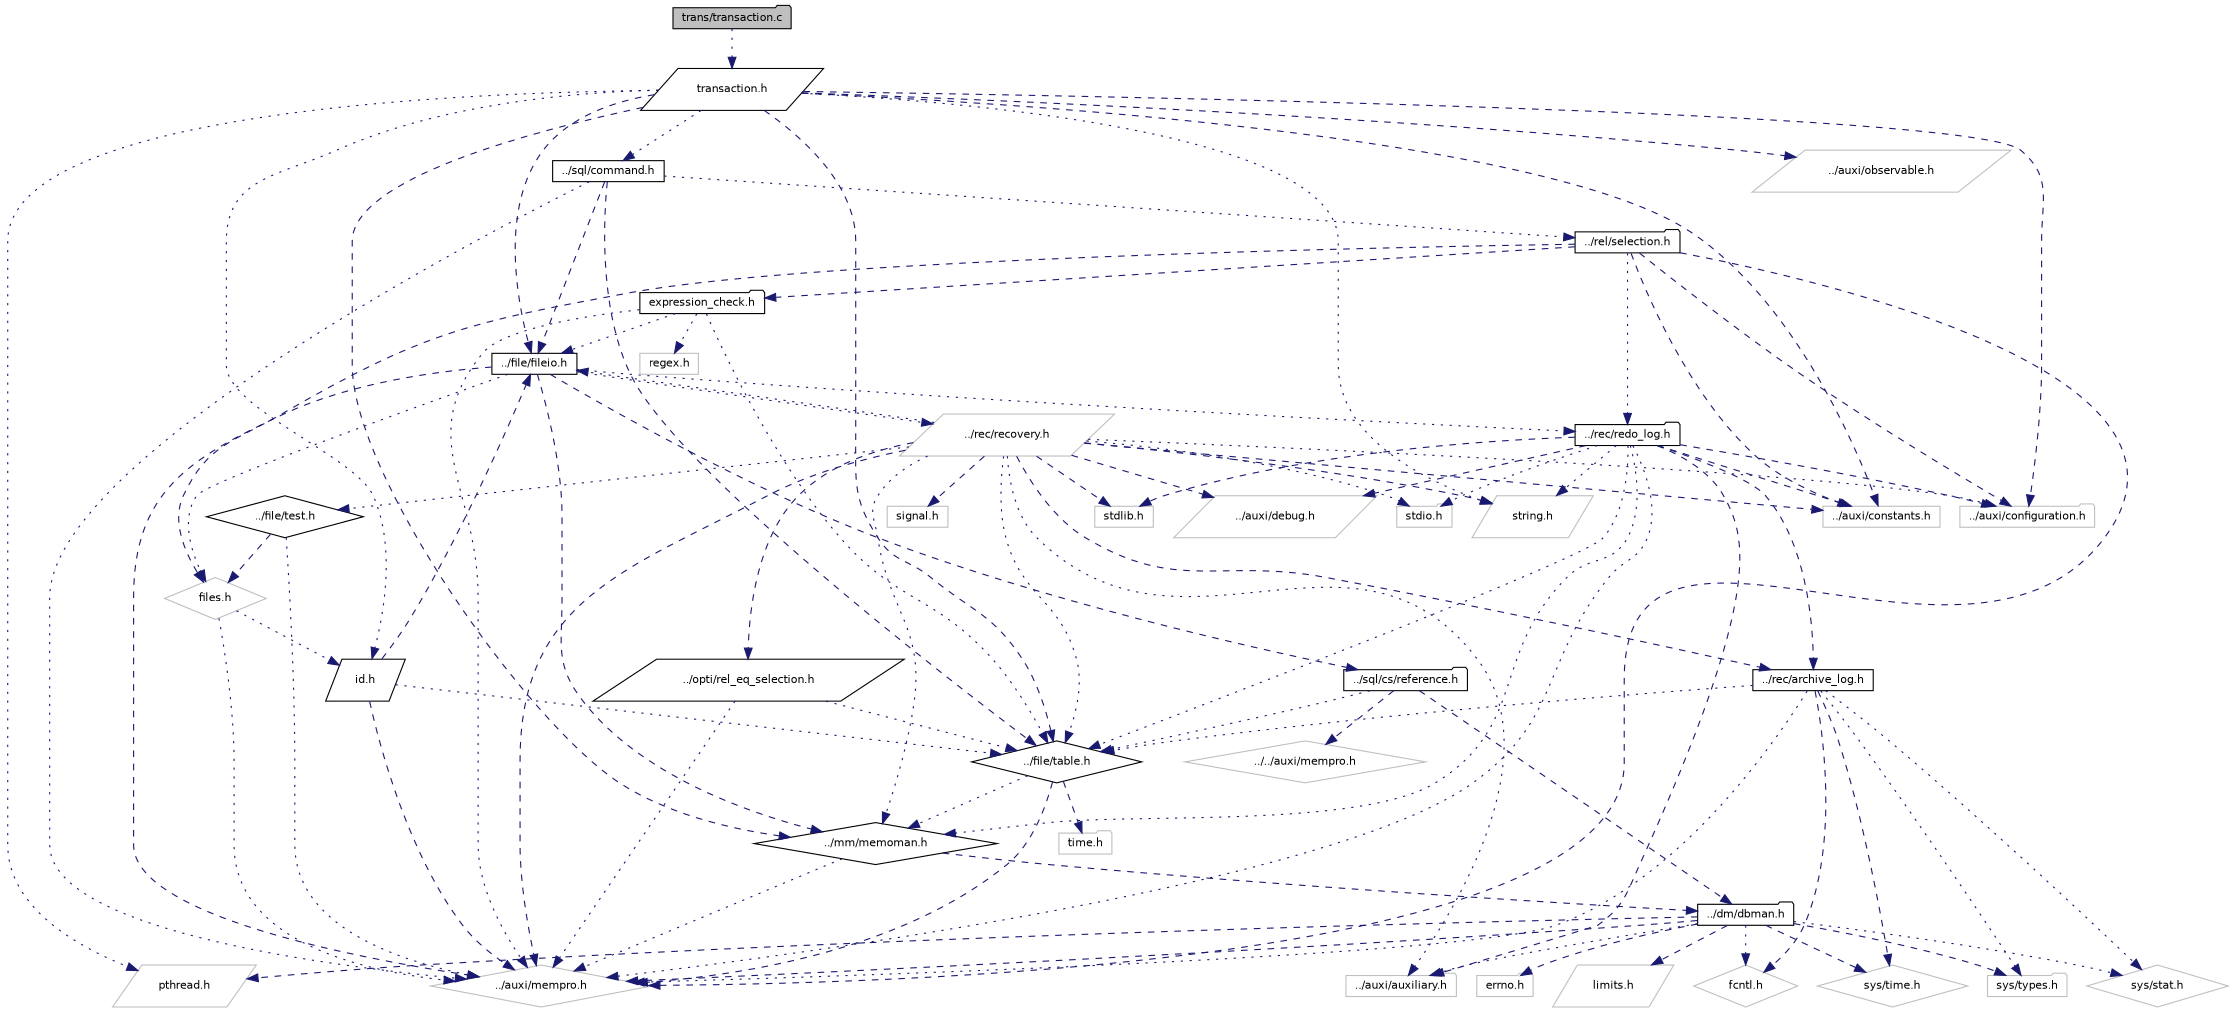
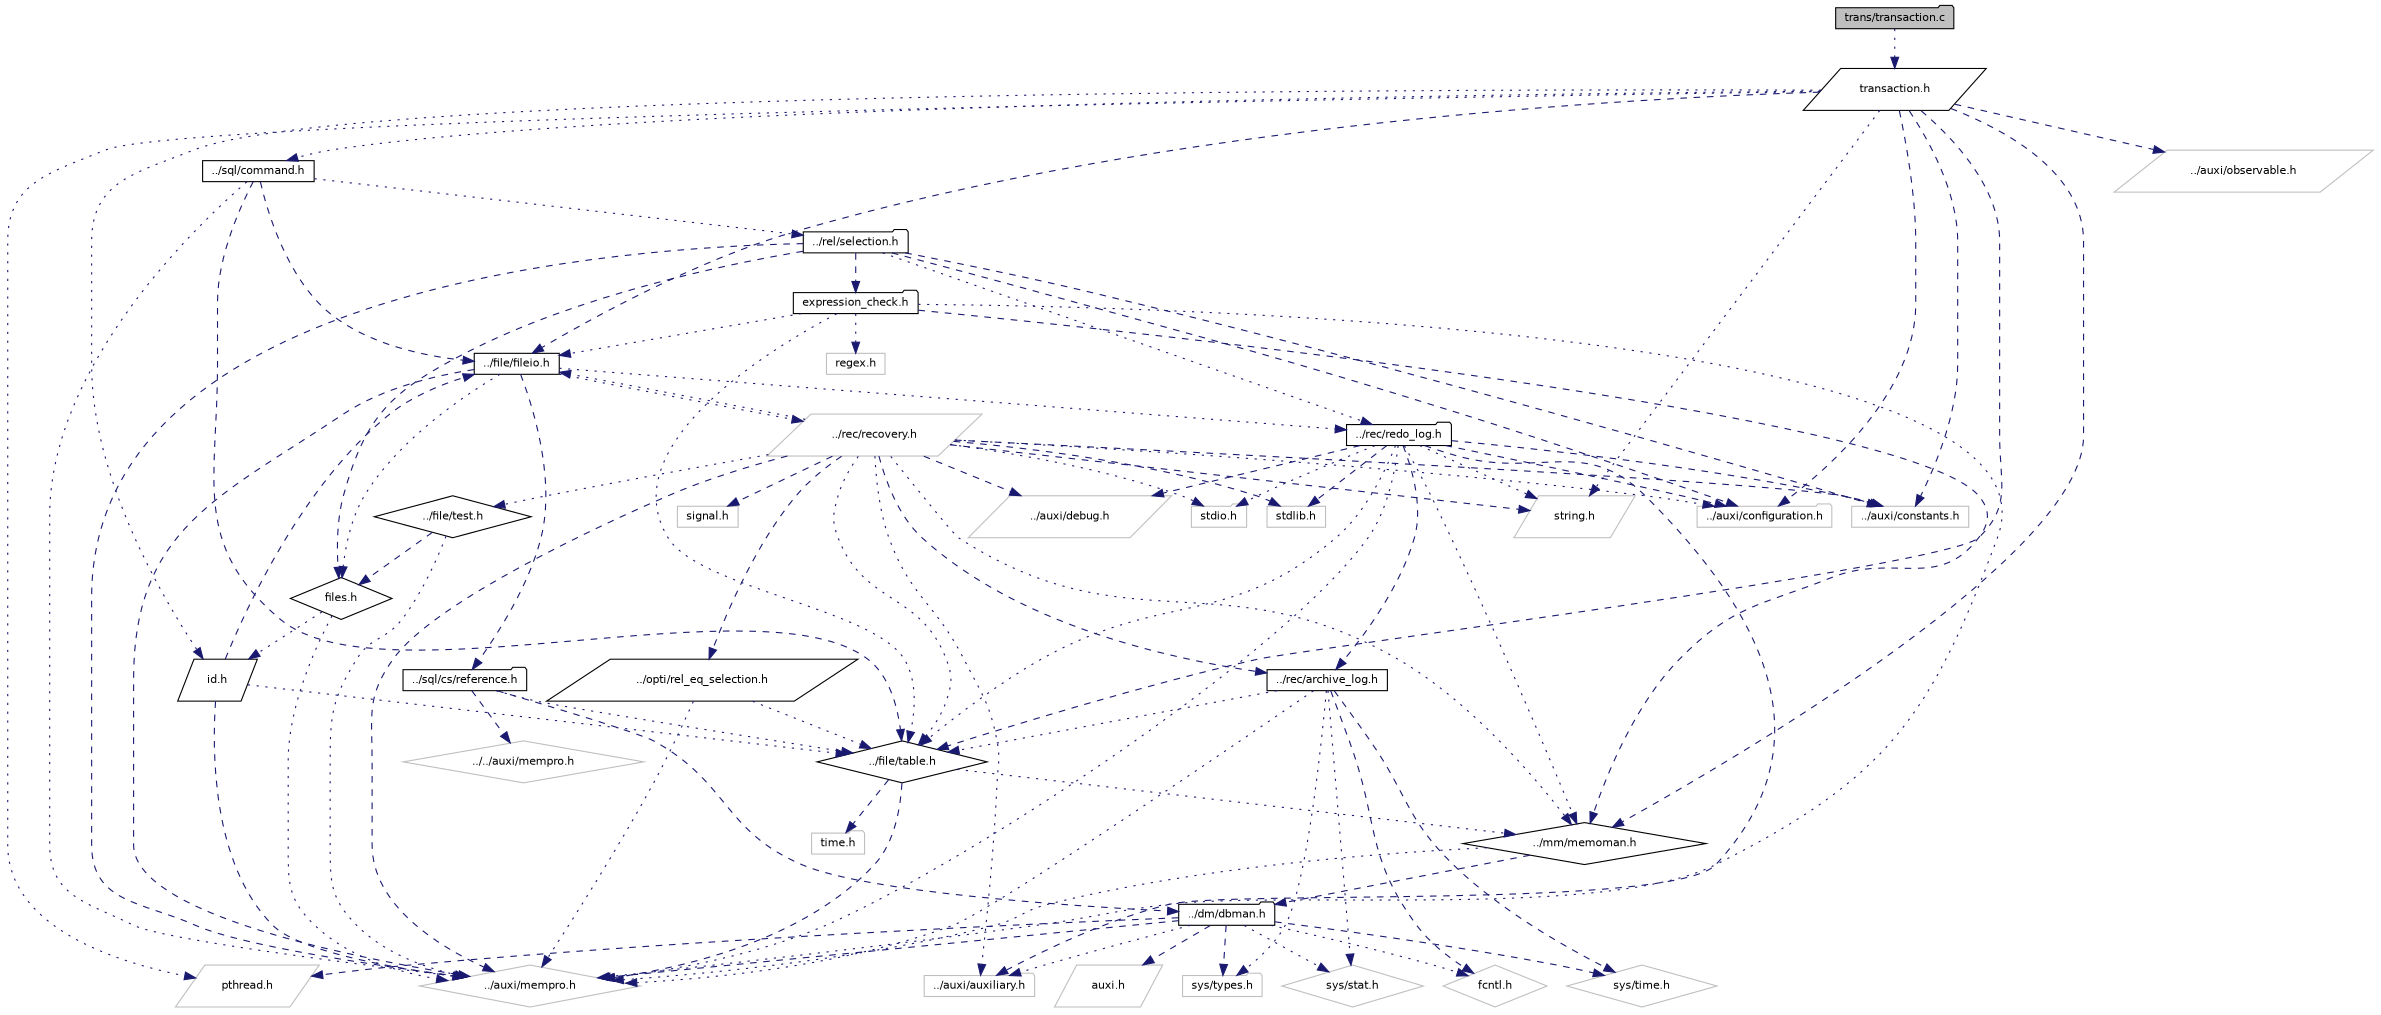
node "files.h": color grey75 -> black
edge "../file/fileio.h" -> "../mm/memoman.h": now "expression_check.h" -> "../mm/memoman.h"
node "errno.h": removed
node "limits.h": label "limits.h" -> "auxi.h"
